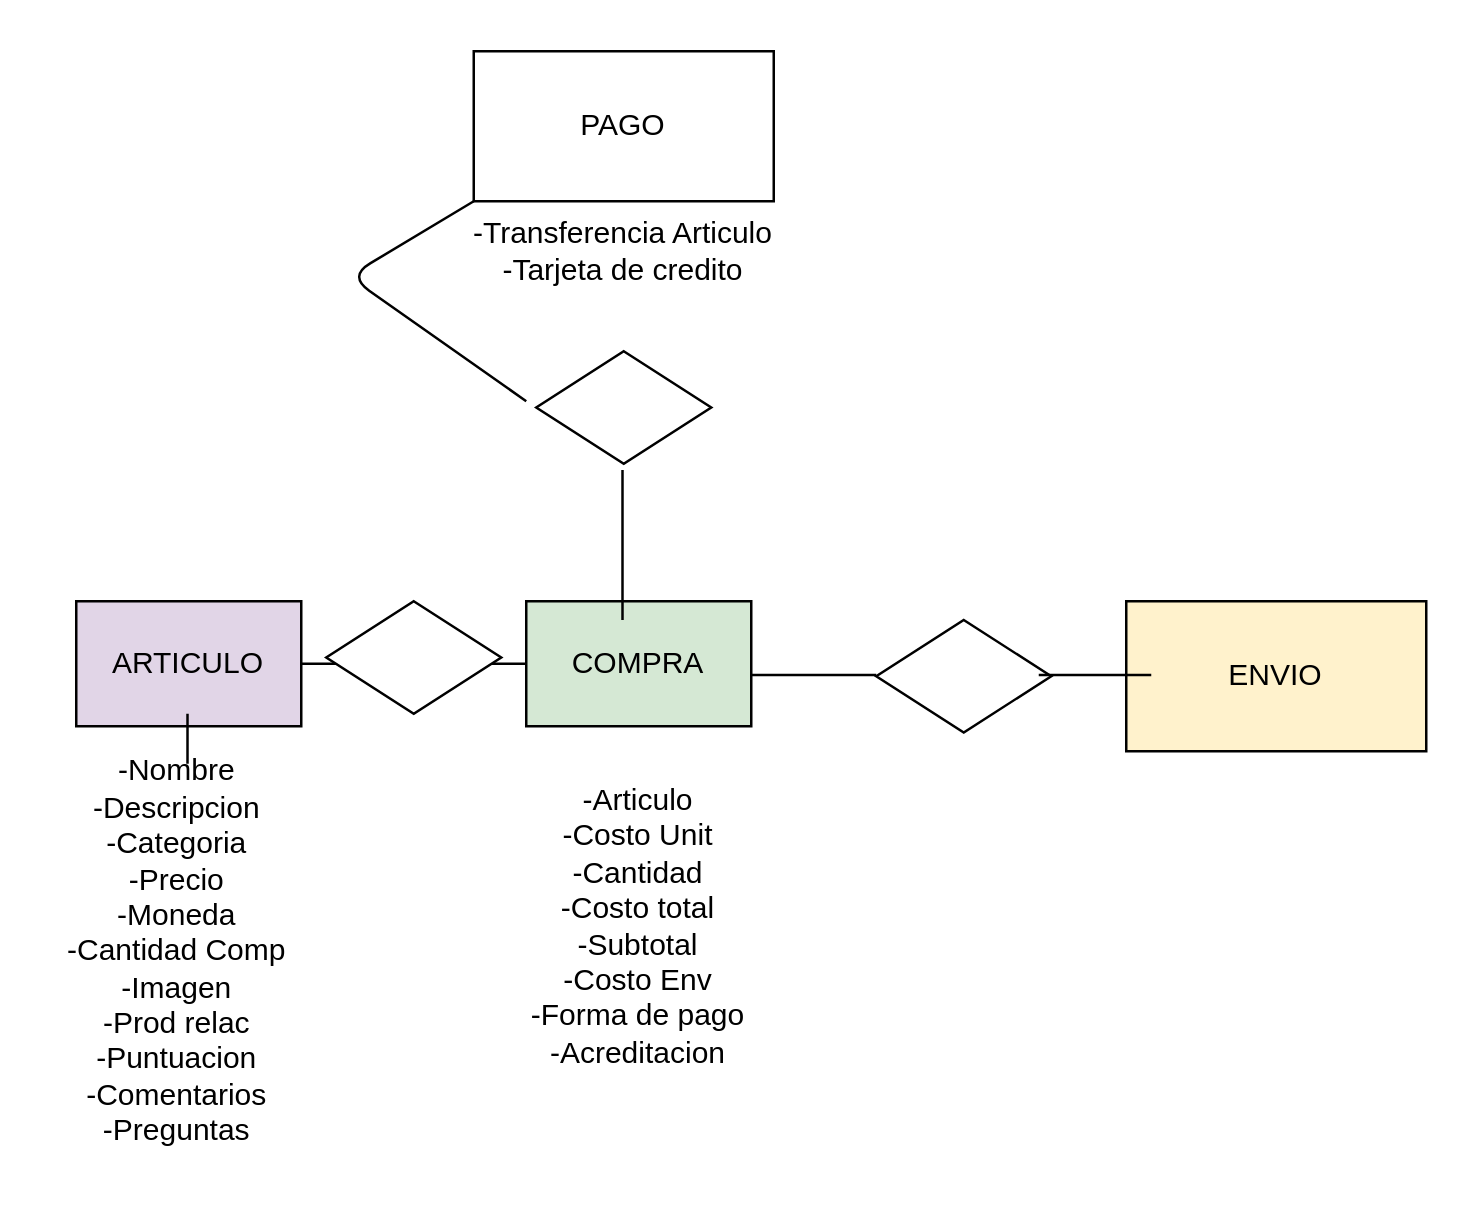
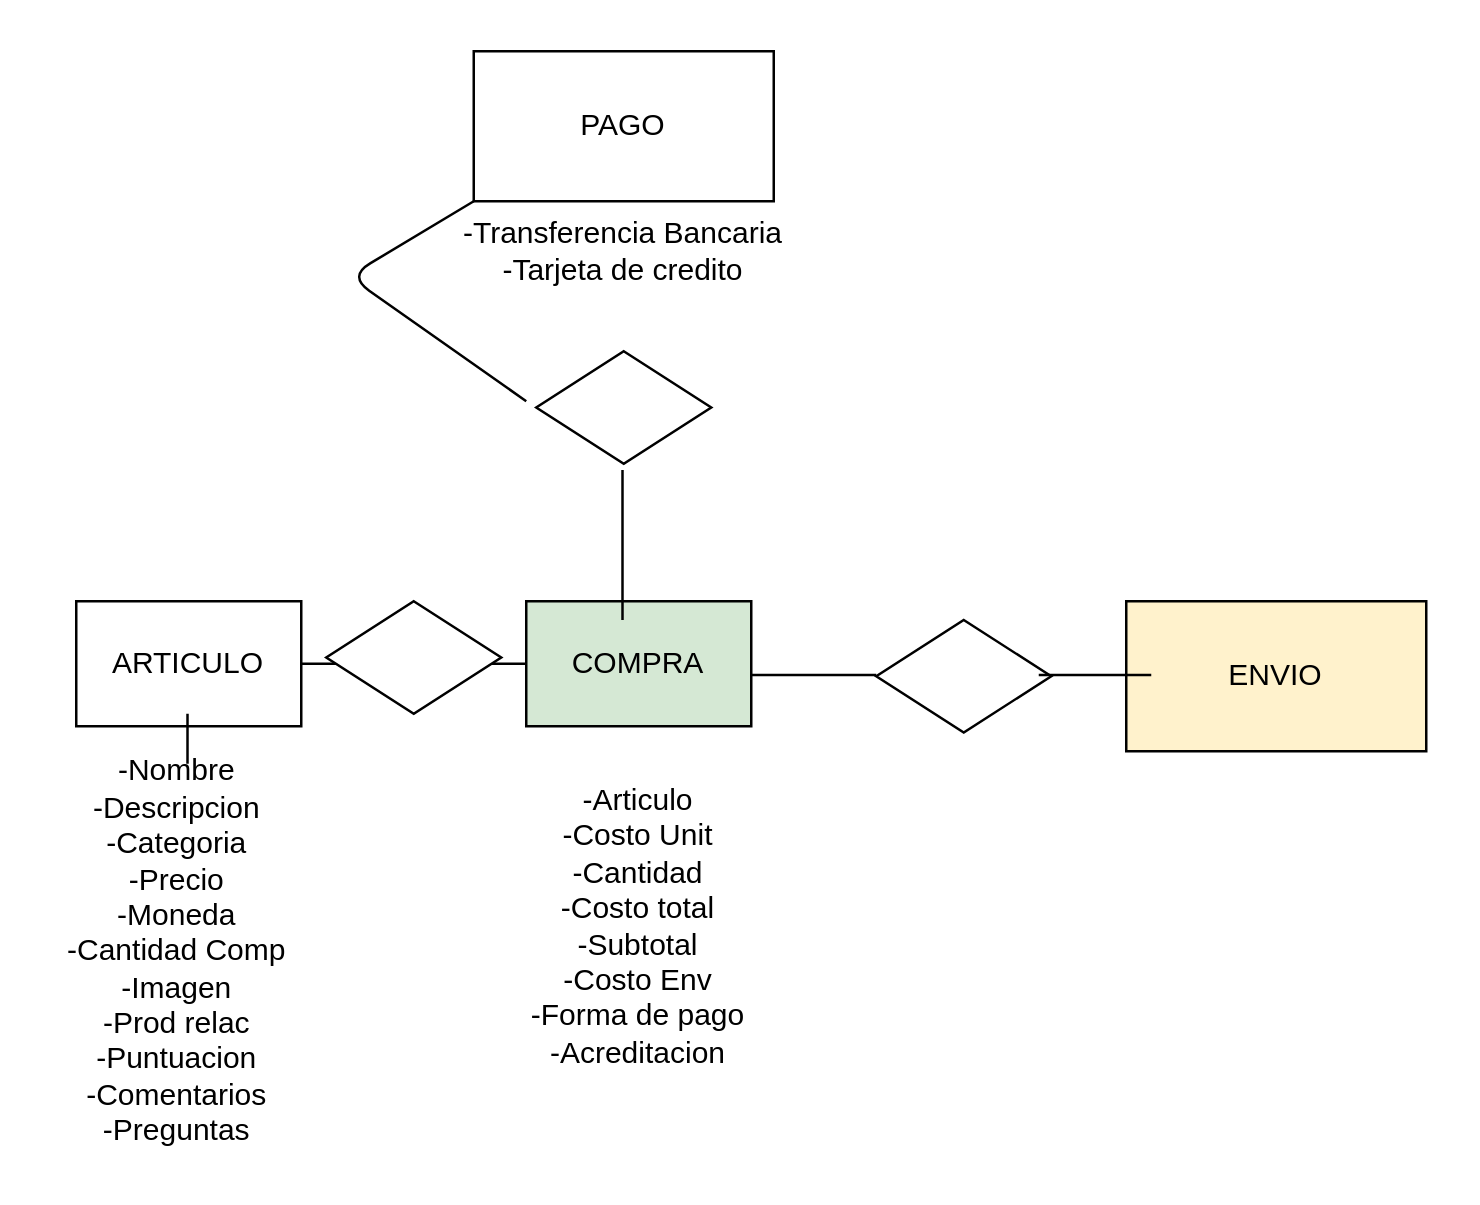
node "-Transferencia Articulo -Tarjeta de credito": label "-Transferencia Articulo -Tarjeta de credito" -> "-Transferencia Bancaria -Tarjeta de credito"
node "ARTICULO": fillcolor #e1d5e7 -> #ffffff
